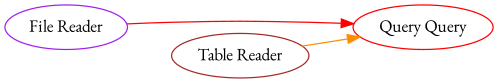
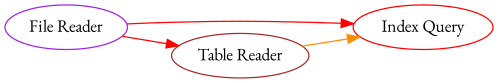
node "Query Query": label "Query Query" -> "Index Query"
edge "File Reader" -> "Table Reader": added
